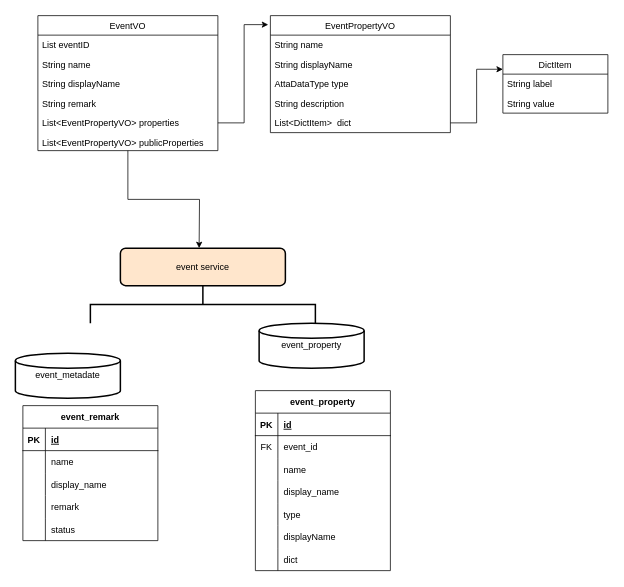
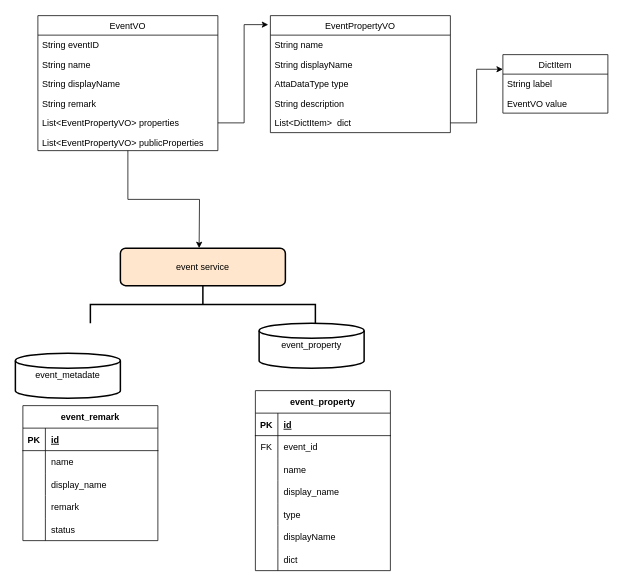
node "List eventID": label "List eventID" -> "String eventID"
node "String value": label "String value" -> "EventVO value"
